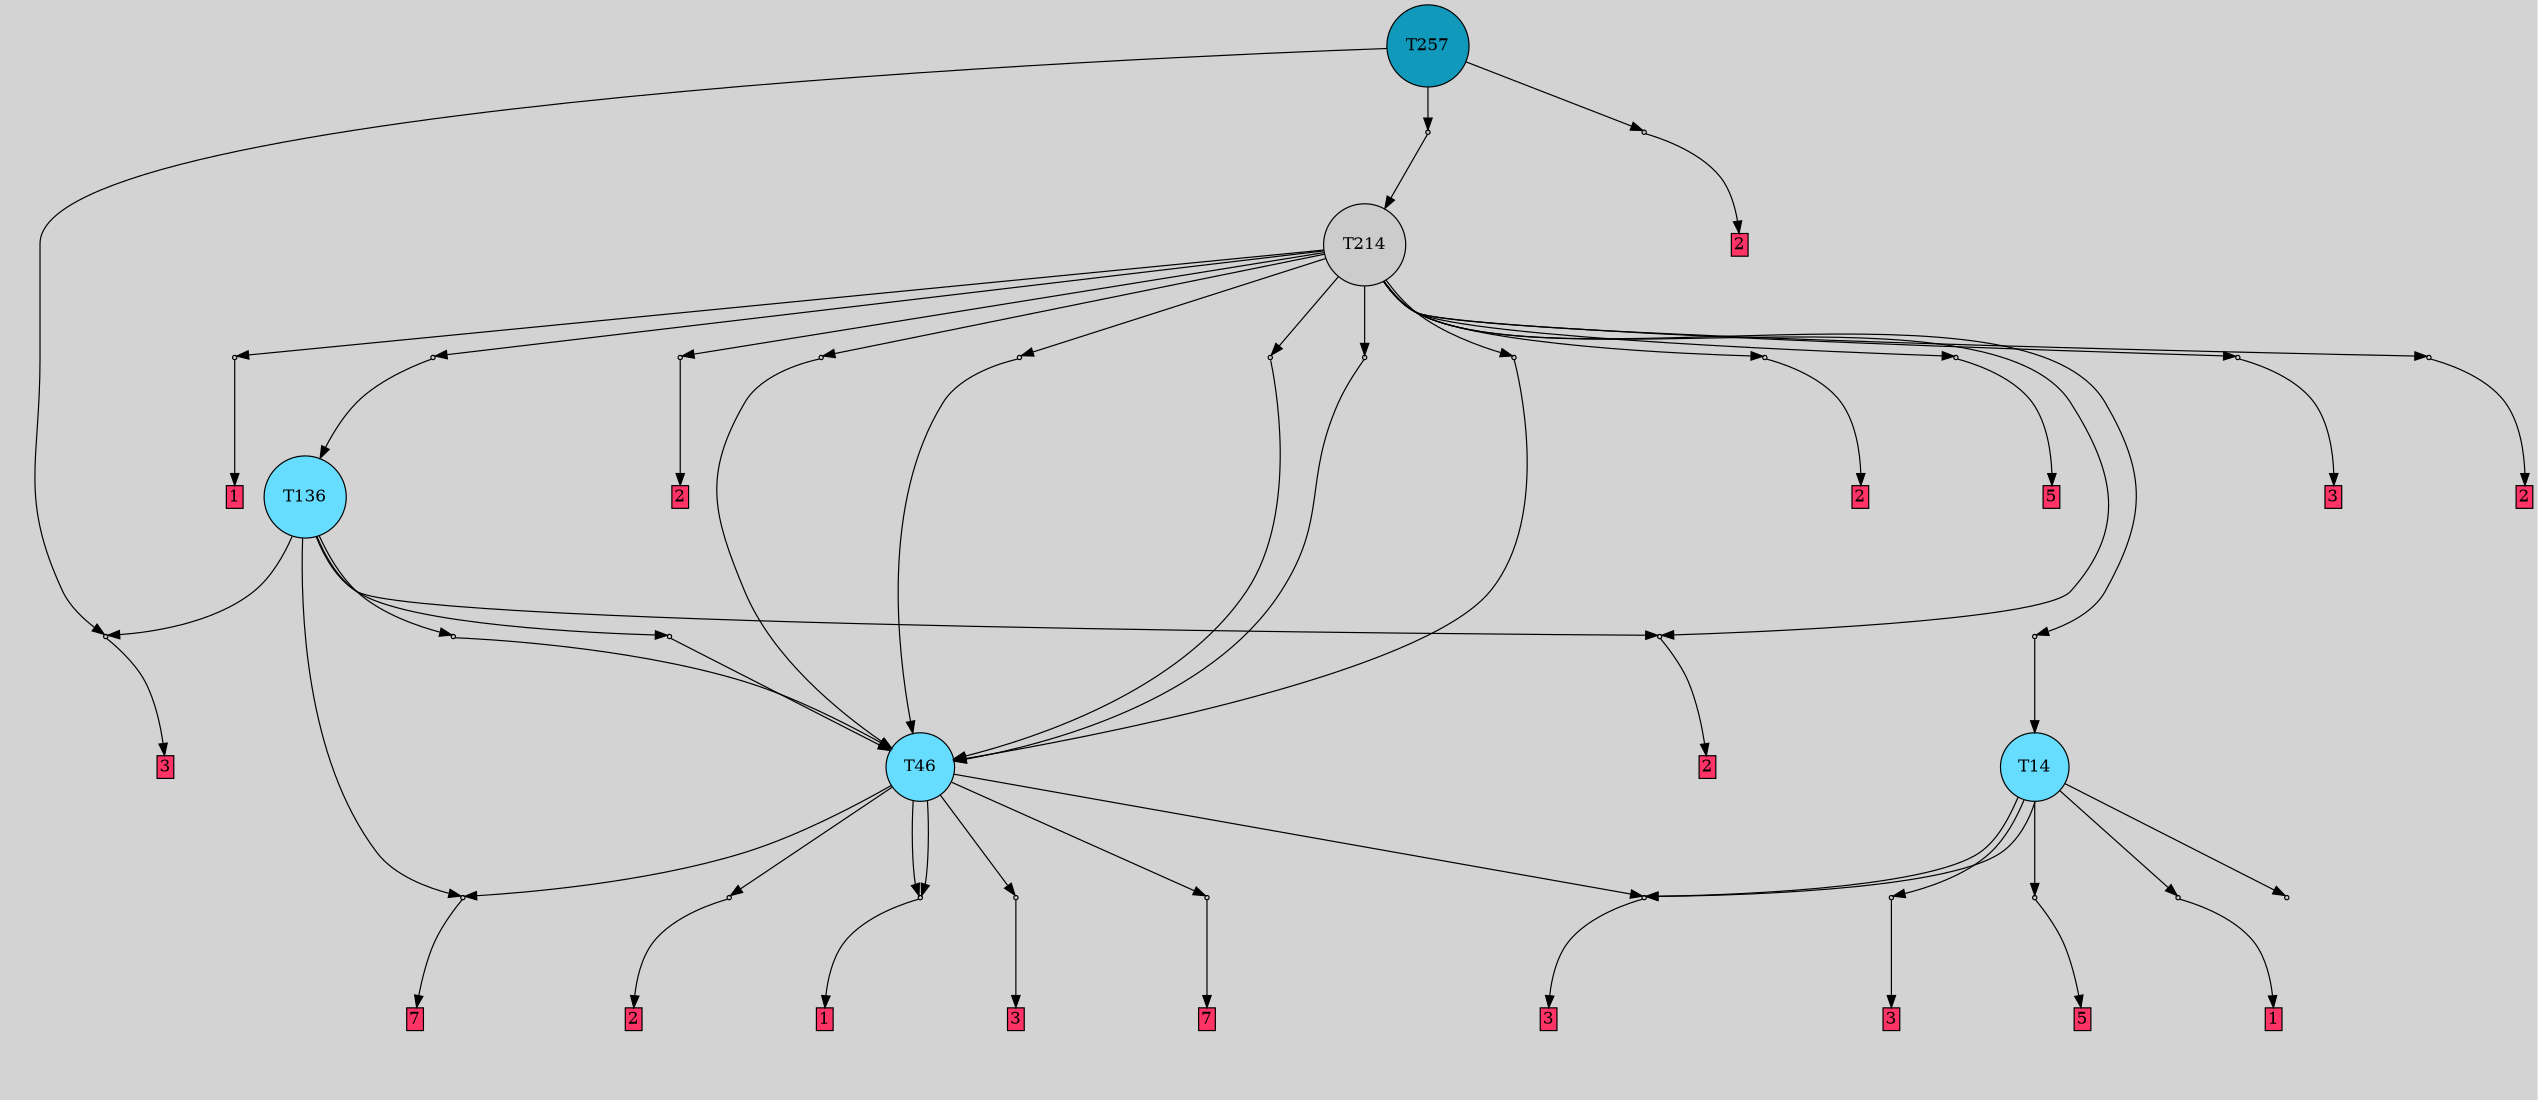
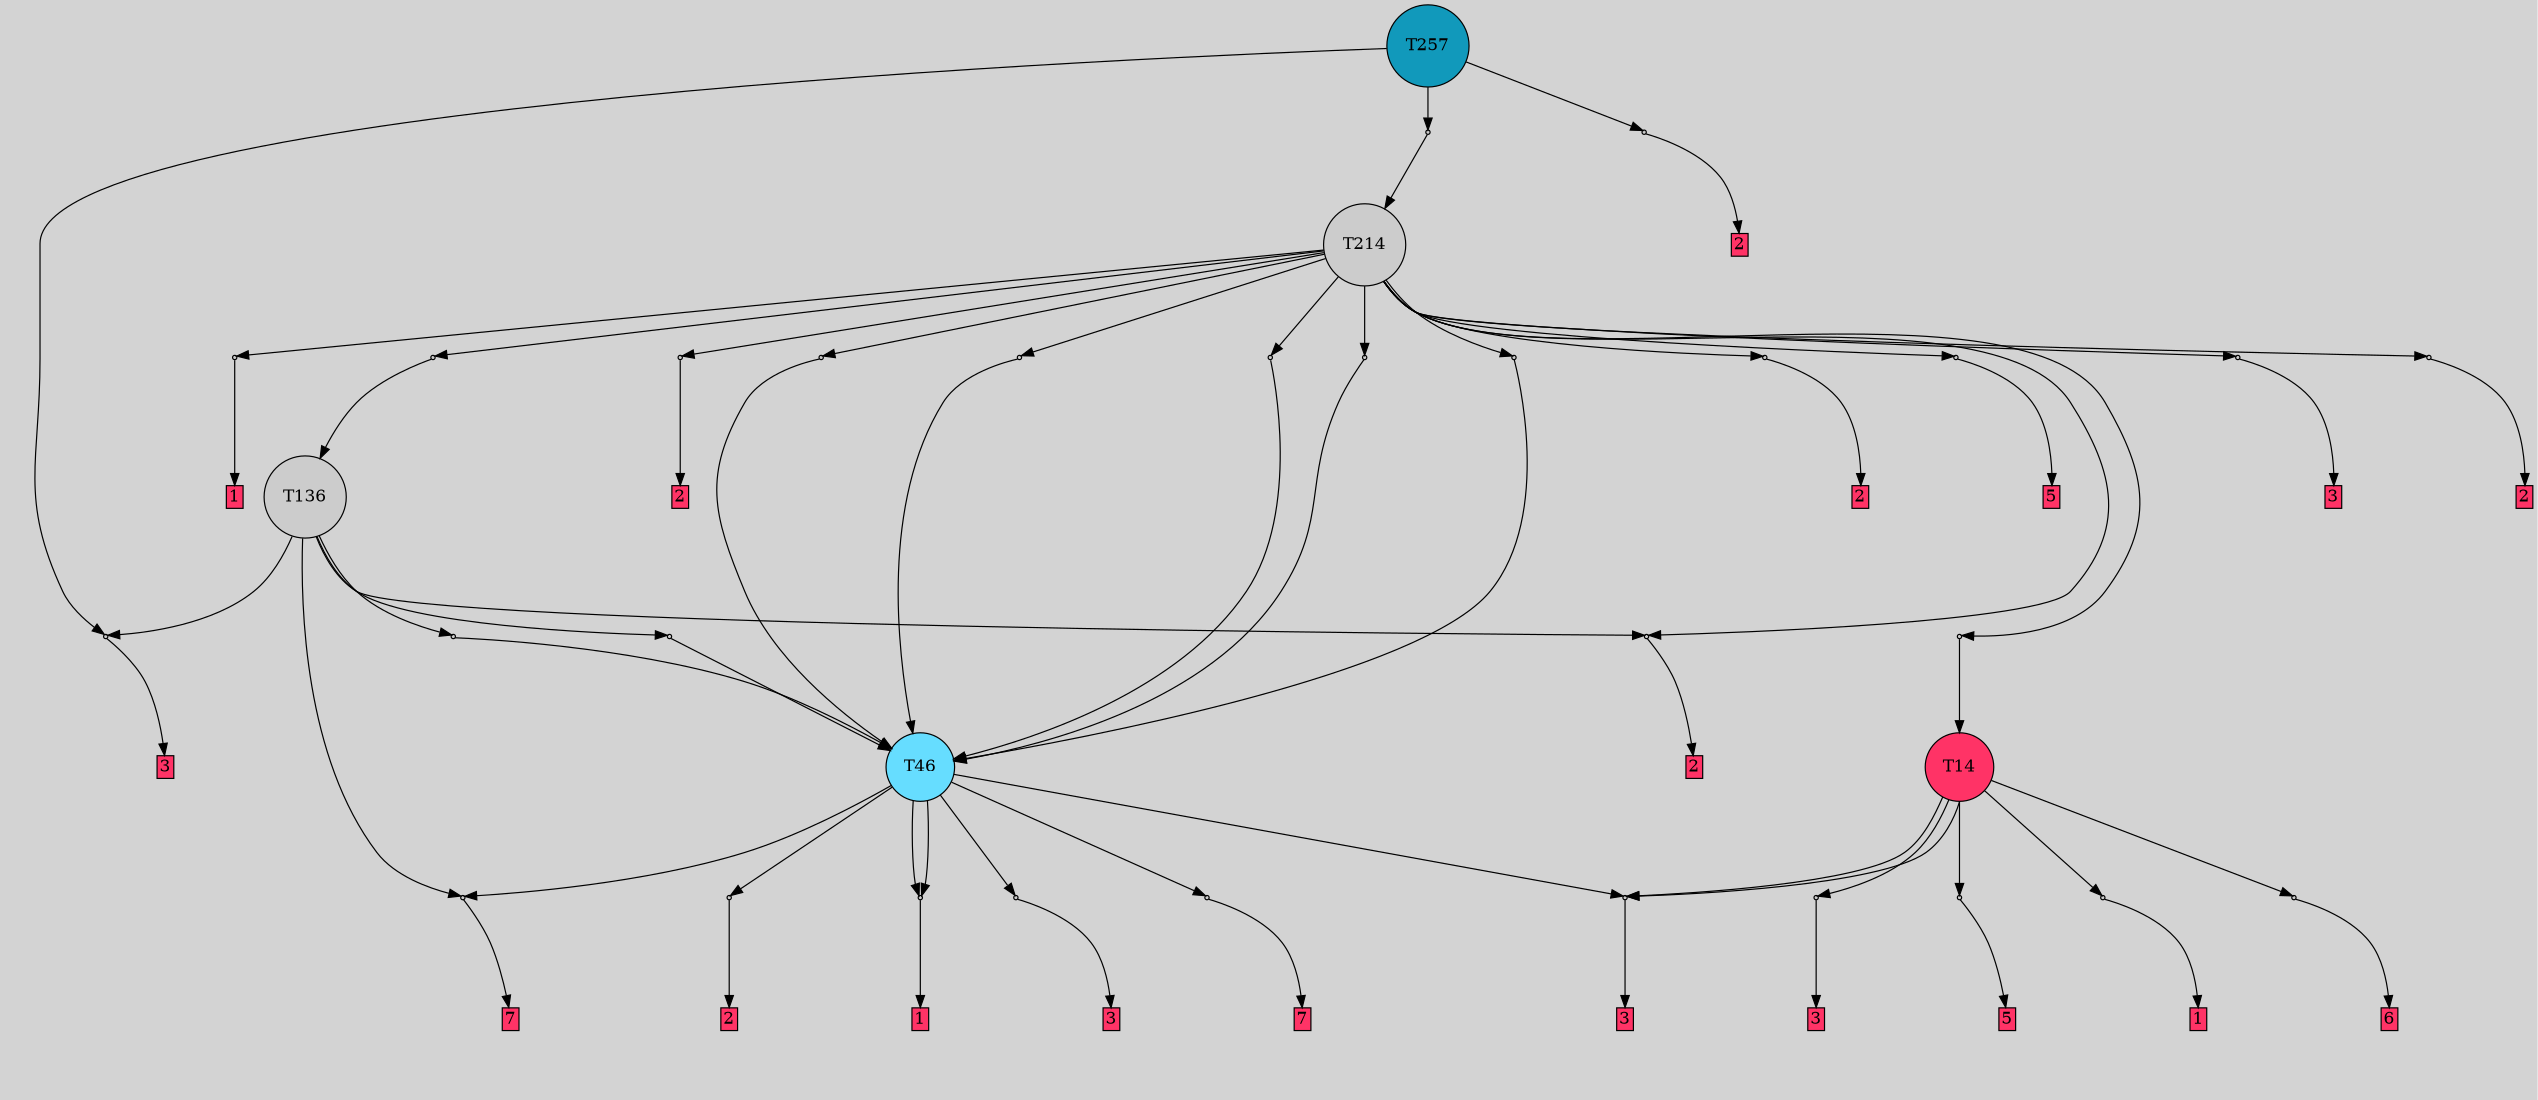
node "T136": fillcolor #66ddff -> #cccccc
node "T14": fillcolor #66ddff -> #ff3366
node "6": added
